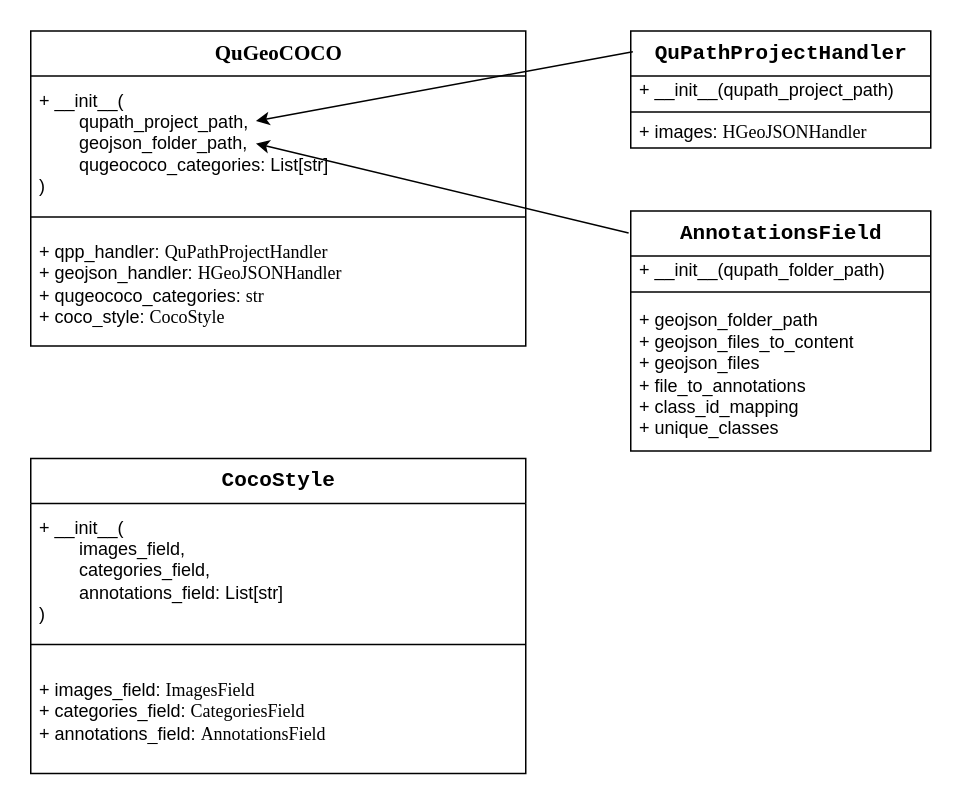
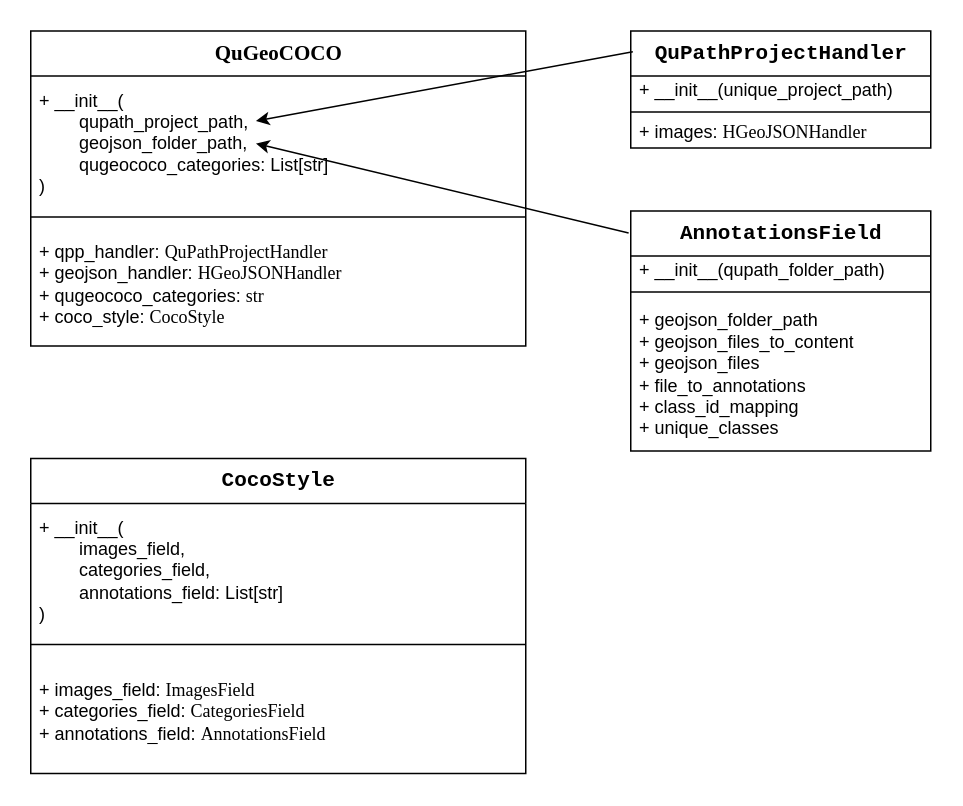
node "+ __init__(qupath_project_path)": label "+ __init__(qupath_project_path)" -> "+ __init__(unique_project_path)"
